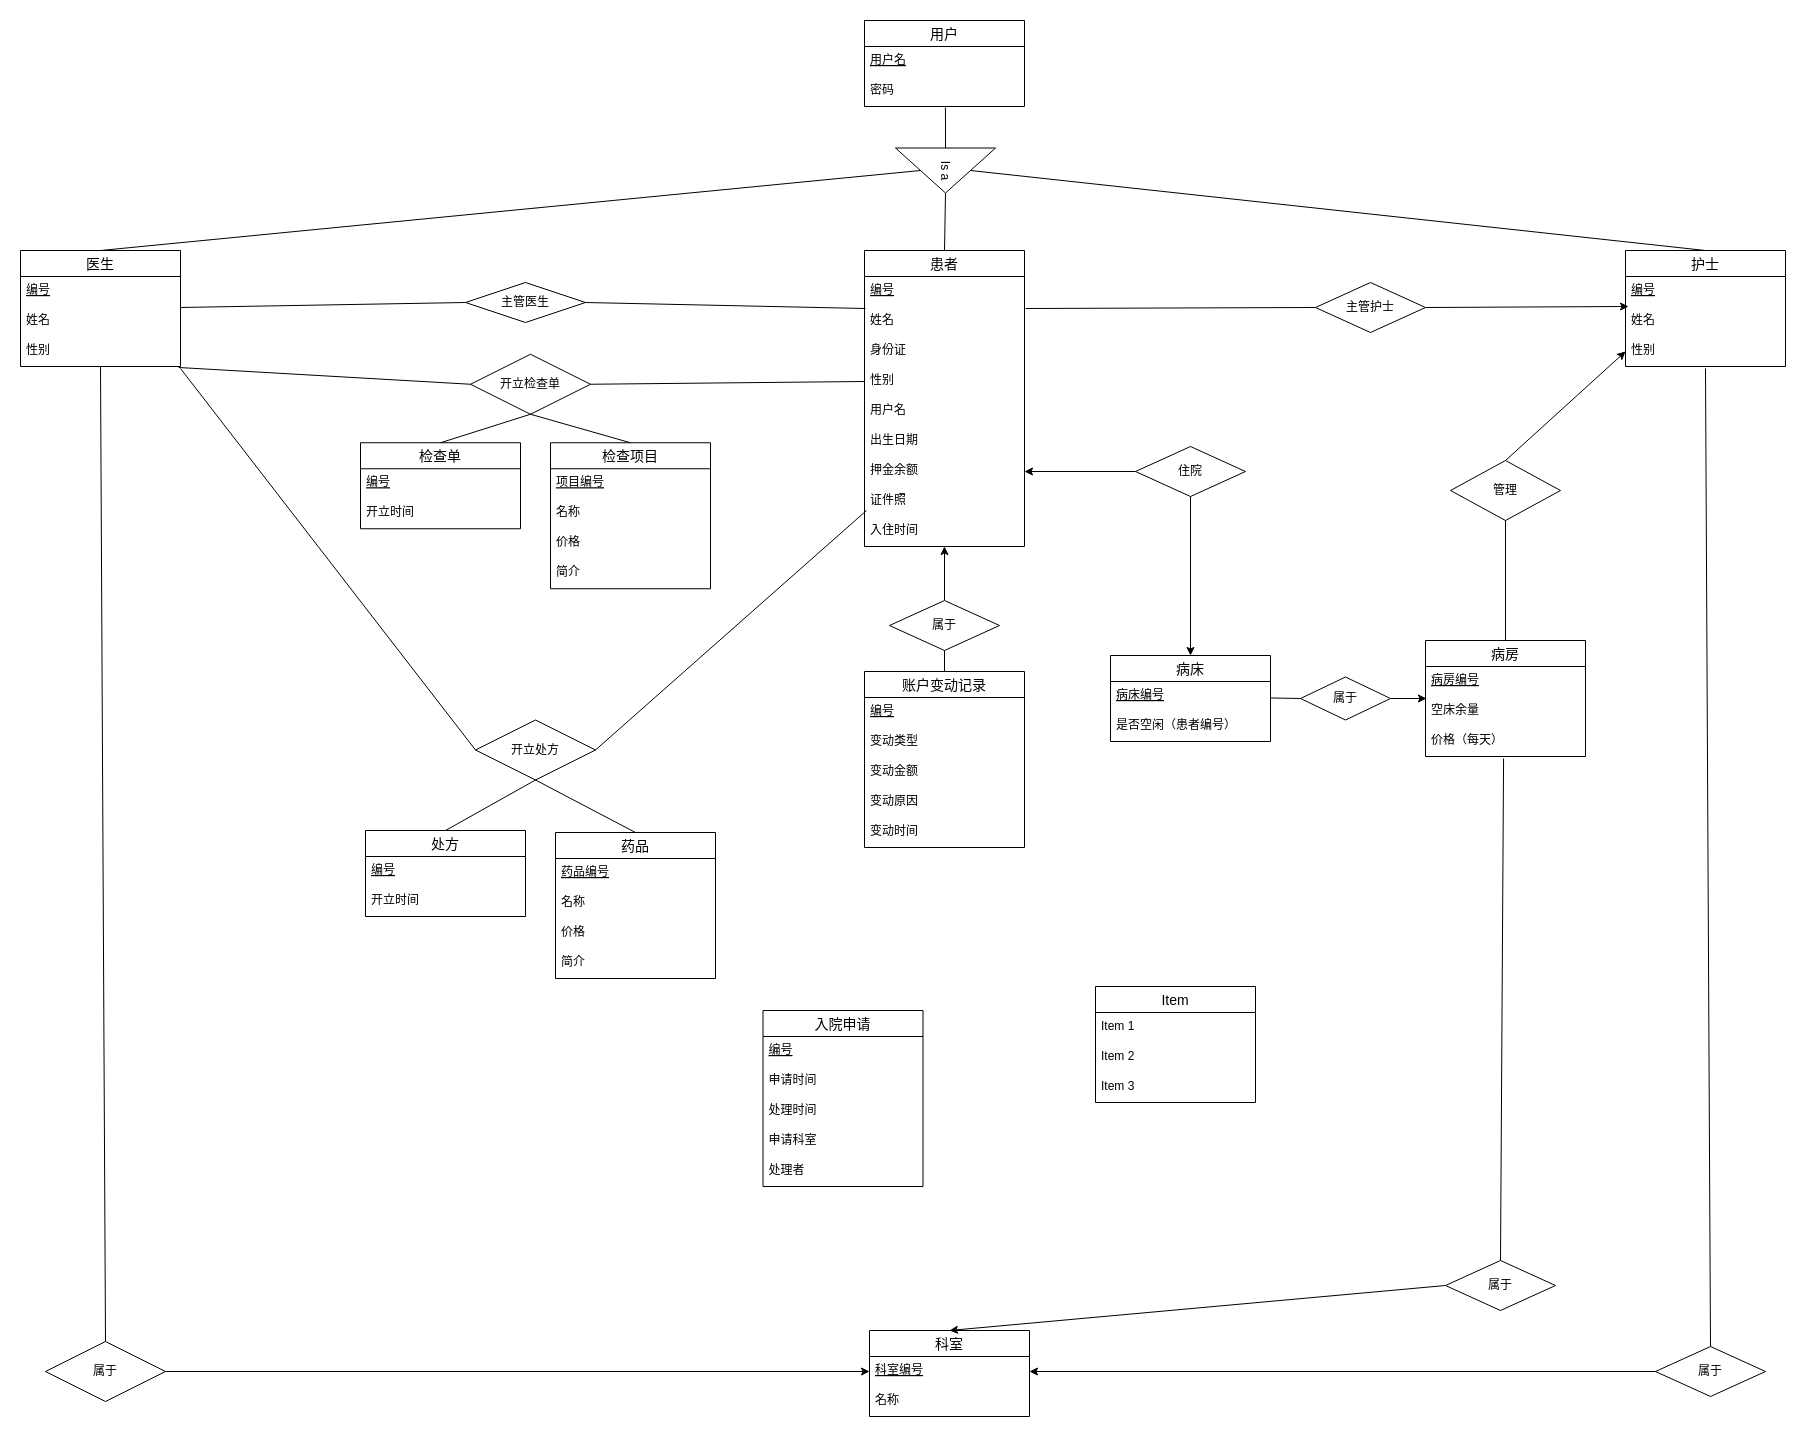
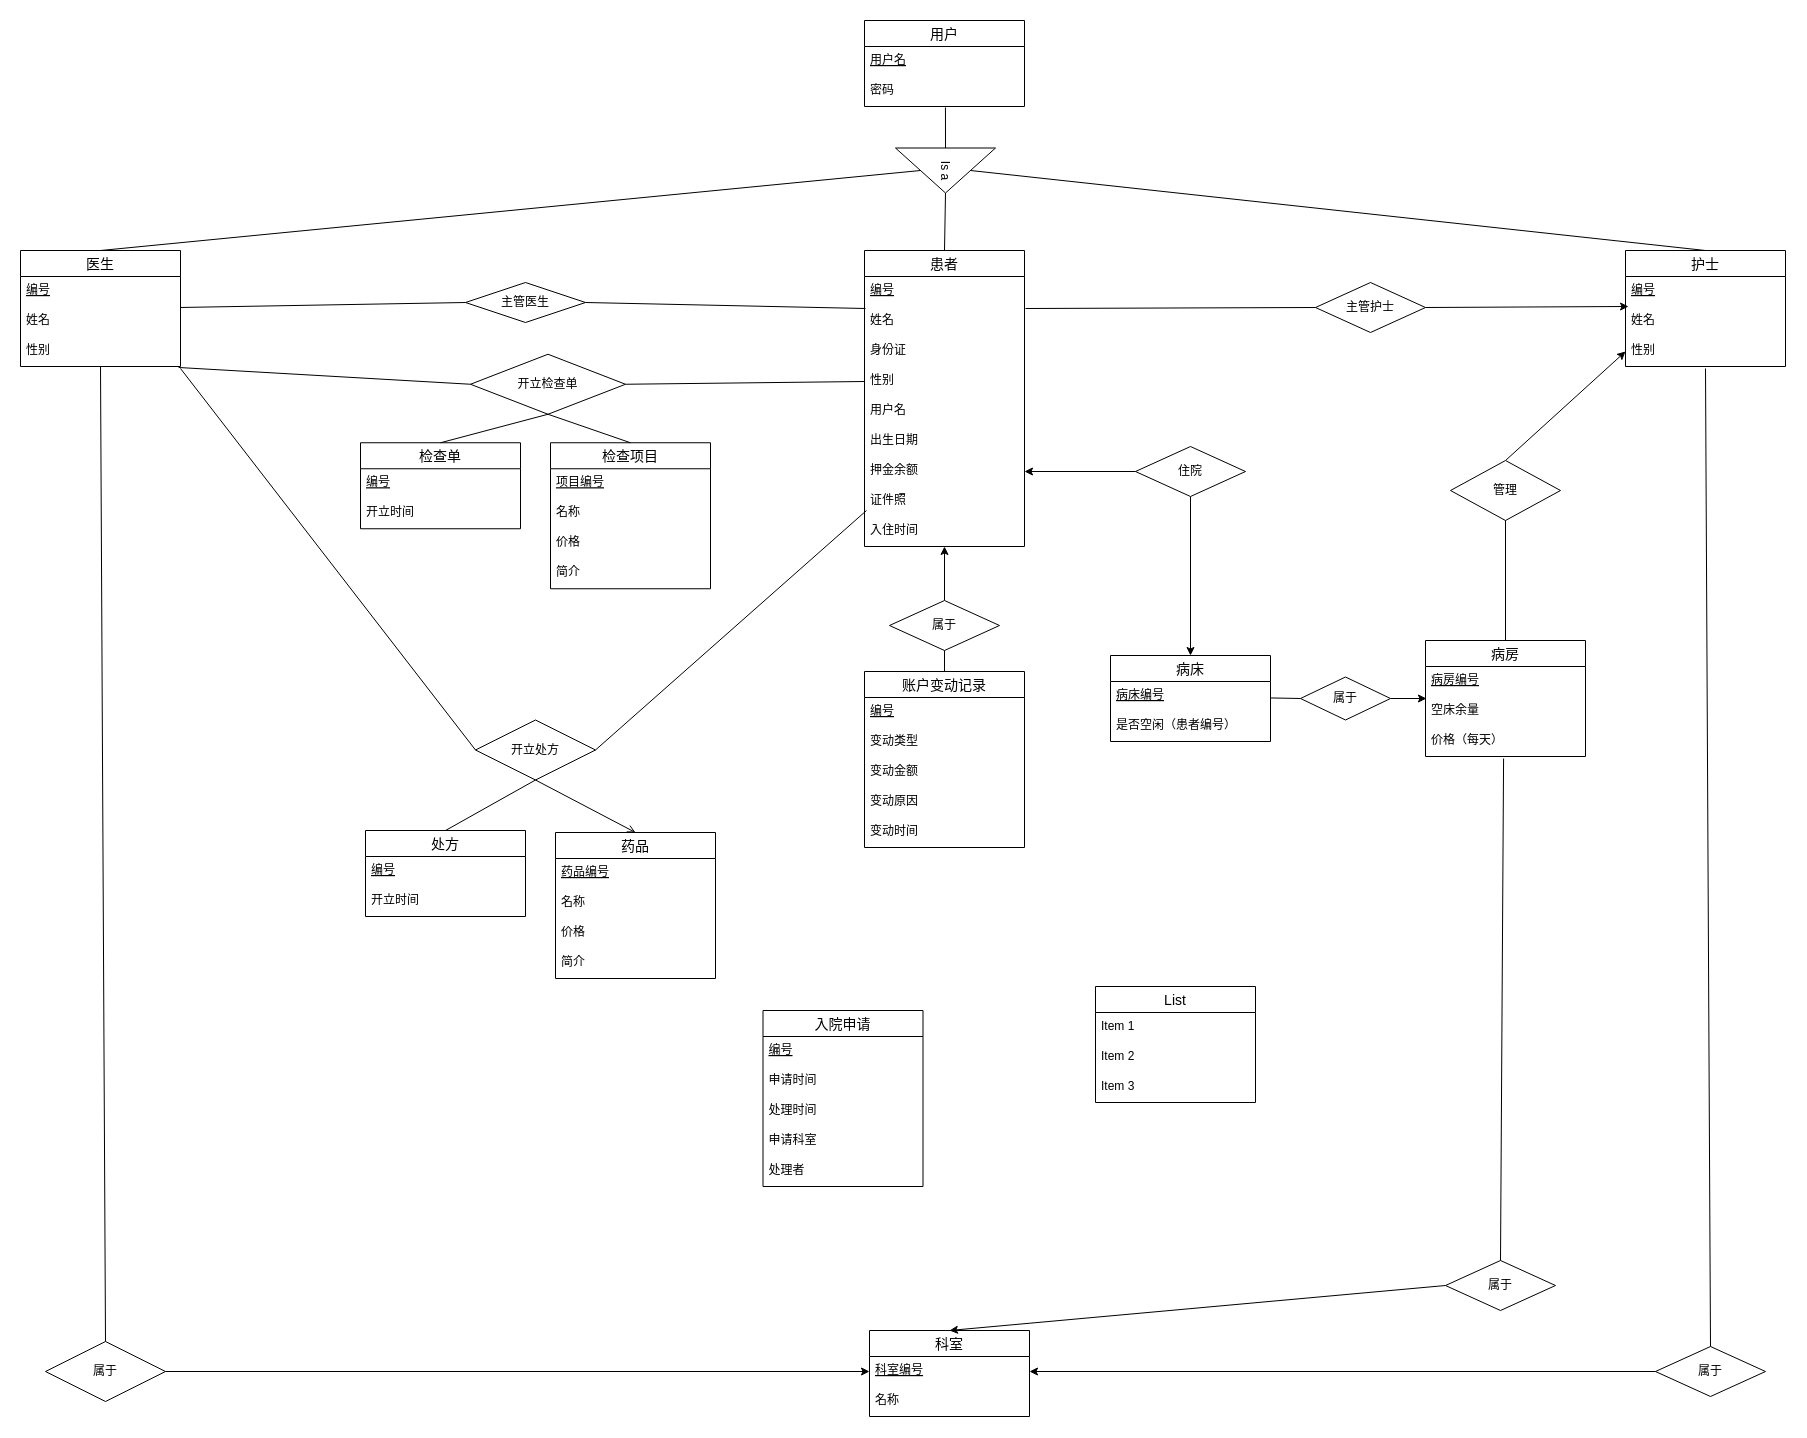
node "开立检查单": size 120x60 -> 155x60
edge "开立处方" -- "药品": arrowhead none -> open
node "Item": label "Item" -> "List"
